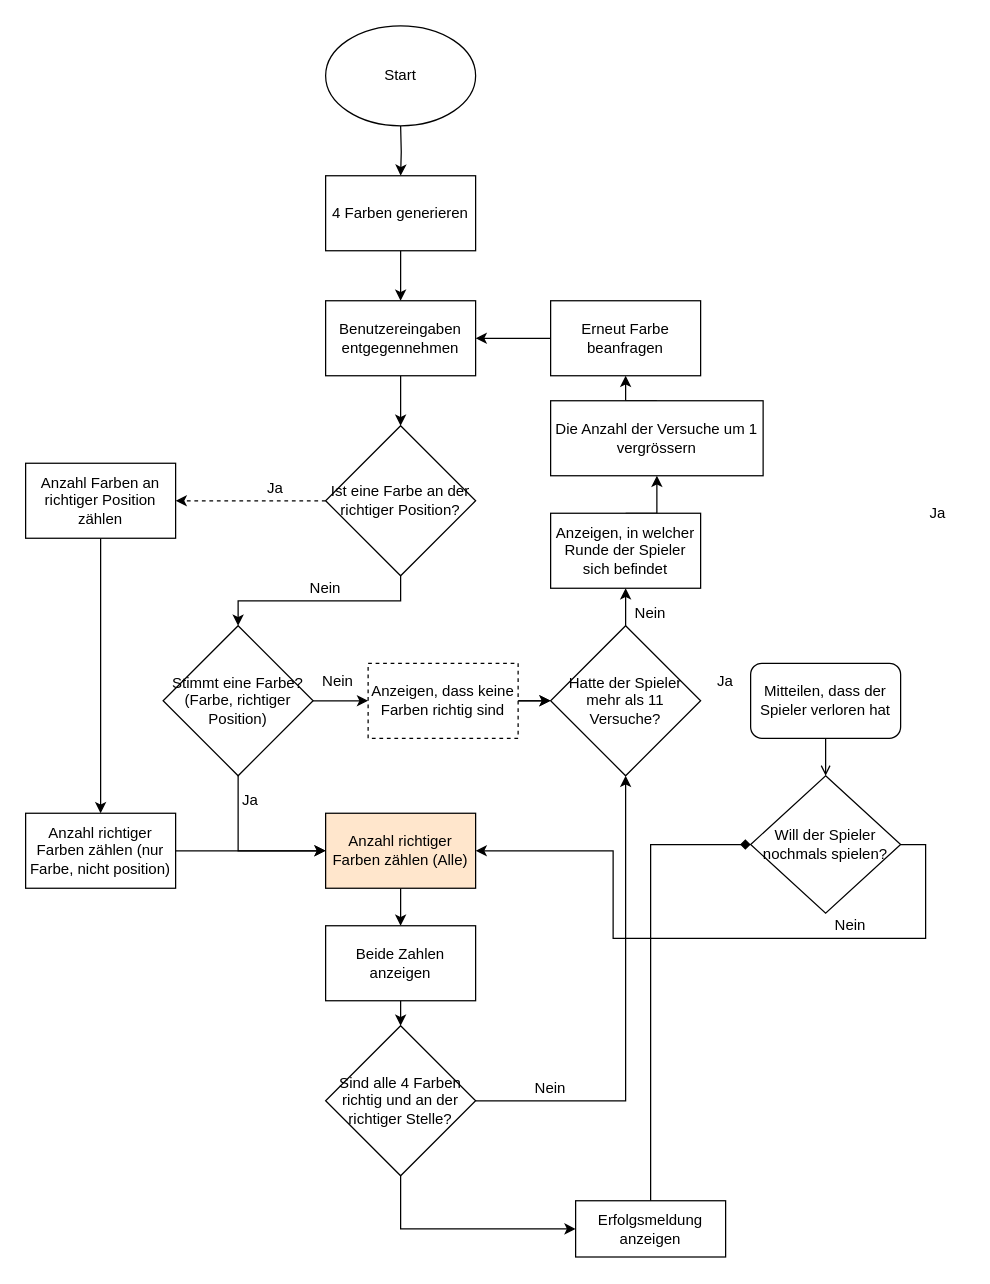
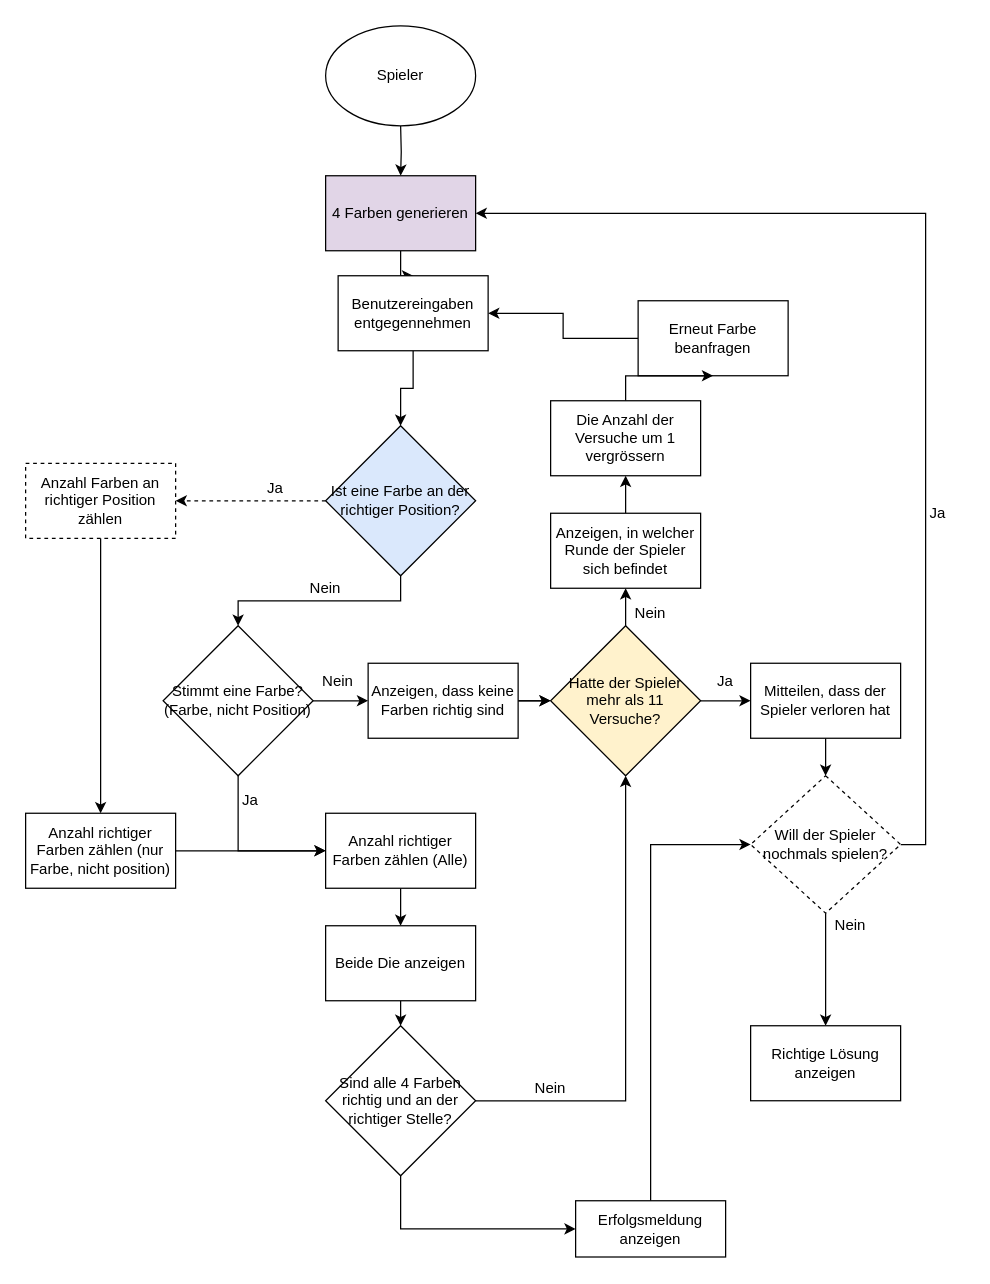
node "Start": label "Start" -> "Spieler"
node "4 Farben generieren": fillcolor #ffffff -> #e1d5e7
node "Benutzereingaben entgegennehmen": moved (401, 338) -> (413, 313)
node "Erneut Farbe beanfragen": moved (626, 338) -> (713, 338)
node "Die Anzahl der Versuche um 1 vergrössern": size 213x75 -> 150x75
node "Anzahl Farben an richtiger Position zählen": style solid -> dashed
node "Ist eine Farbe an der richtiger Position?": fillcolor #ffffff -> #dae8fc
node "Stimmt eine Farbe? (Farbe, richtiger Position)": label "Stimmt eine Farbe? (Farbe, richtiger Position)" -> "Stimmt eine Farbe? (Farbe, nicht Position)"
node "Anzeigen, dass keine Farben richtig sind": style dashed -> solid
node "Hatte der Spieler mehr als 11 Versuche?": fillcolor #ffffff -> #fff2cc
edge "Hatte der Spieler mehr als 11 Versuche?" -> "Mitteilen, dass der Spieler verloren hat": added
node "Mitteilen, dass der Spieler verloren hat": shape rounded rectangle -> rectangle
edge "Mitteilen, dass der Spieler verloren hat" -> "Will der Spieler nochmals spielen?": arrowhead open -> classic
edge "Erfolgsmeldung anzeigen" -> "Will der Spieler nochmals spielen?": arrowhead diamond -> classic
node "Will der Spieler nochmals spielen?": style solid -> dashed
node "Anzahl richtiger Farben zählen (Alle)": fillcolor #ffe6cc -> #ffffff
edge "Will der Spieler nochmals spielen?" -> "Anzahl richtiger Farben zählen (Alle)": now "Will der Spieler nochmals spielen?" -> "4 Farben generieren"
node "Beide Zahlen anzeigen": label "Beide Zahlen anzeigen" -> "Beide Die anzeigen"
edge "Will der Spieler nochmals spielen?" -> "Richtige Lösung anzeigen": added
node "Richtige Lösung anzeigen": added
